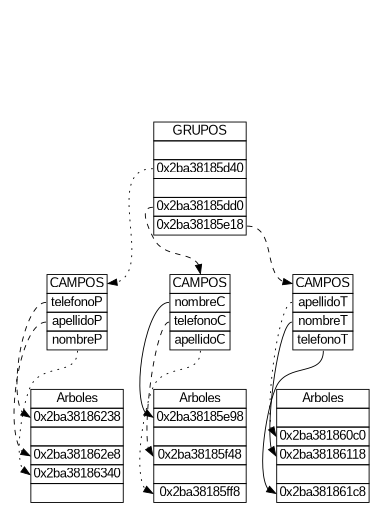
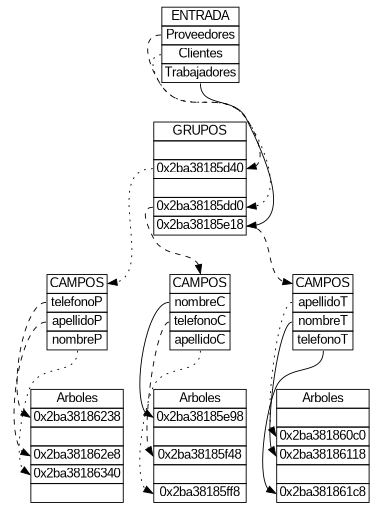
node "ENTRADA": added
